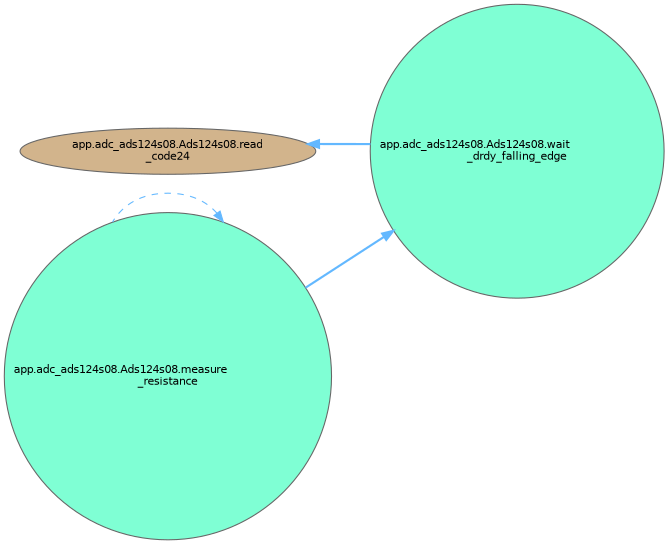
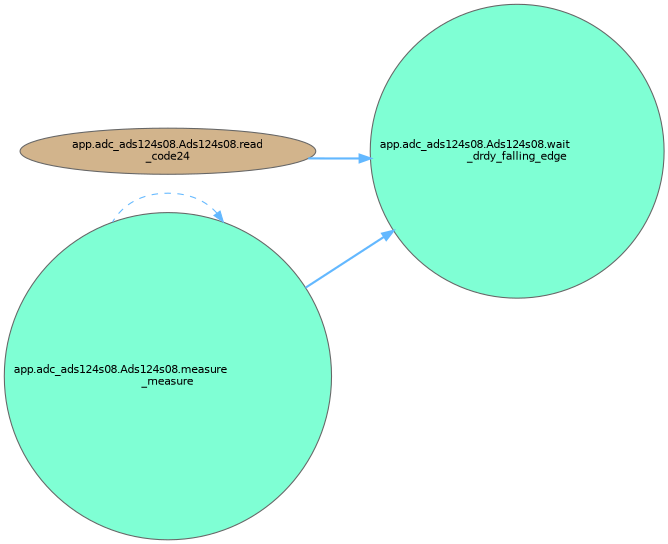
edge "app.adc_ads124s08.Ads124s08.wait _drdy_falling_edge" -> "app.adc_ads124s08.Ads124s08.read _code24": reversed
node "app.adc_ads124s08.Ads124s08.measure _resistance": label "app.adc_ads124s08.Ads124s08.measure _resistance" -> "app.adc_ads124s08.Ads124s08.measure _measure"
